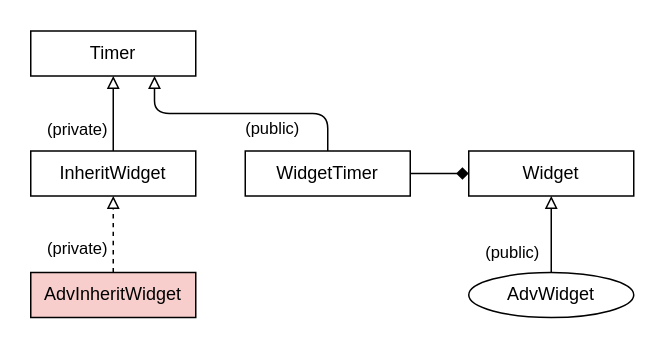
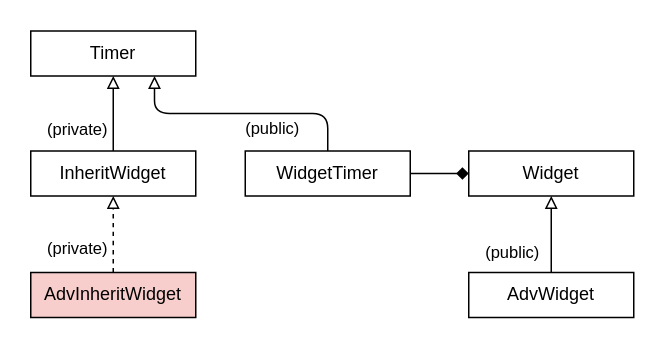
node "AdvWidget": shape ellipse -> rectangle
